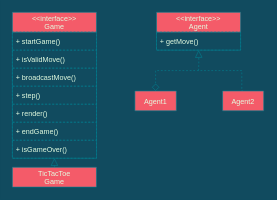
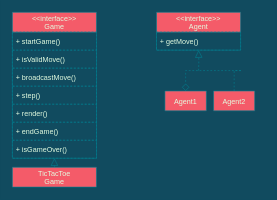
node "Agent1": moved (155, 101) -> (185, 101)
node "Agent2": moved (243, 101) -> (234, 101)
